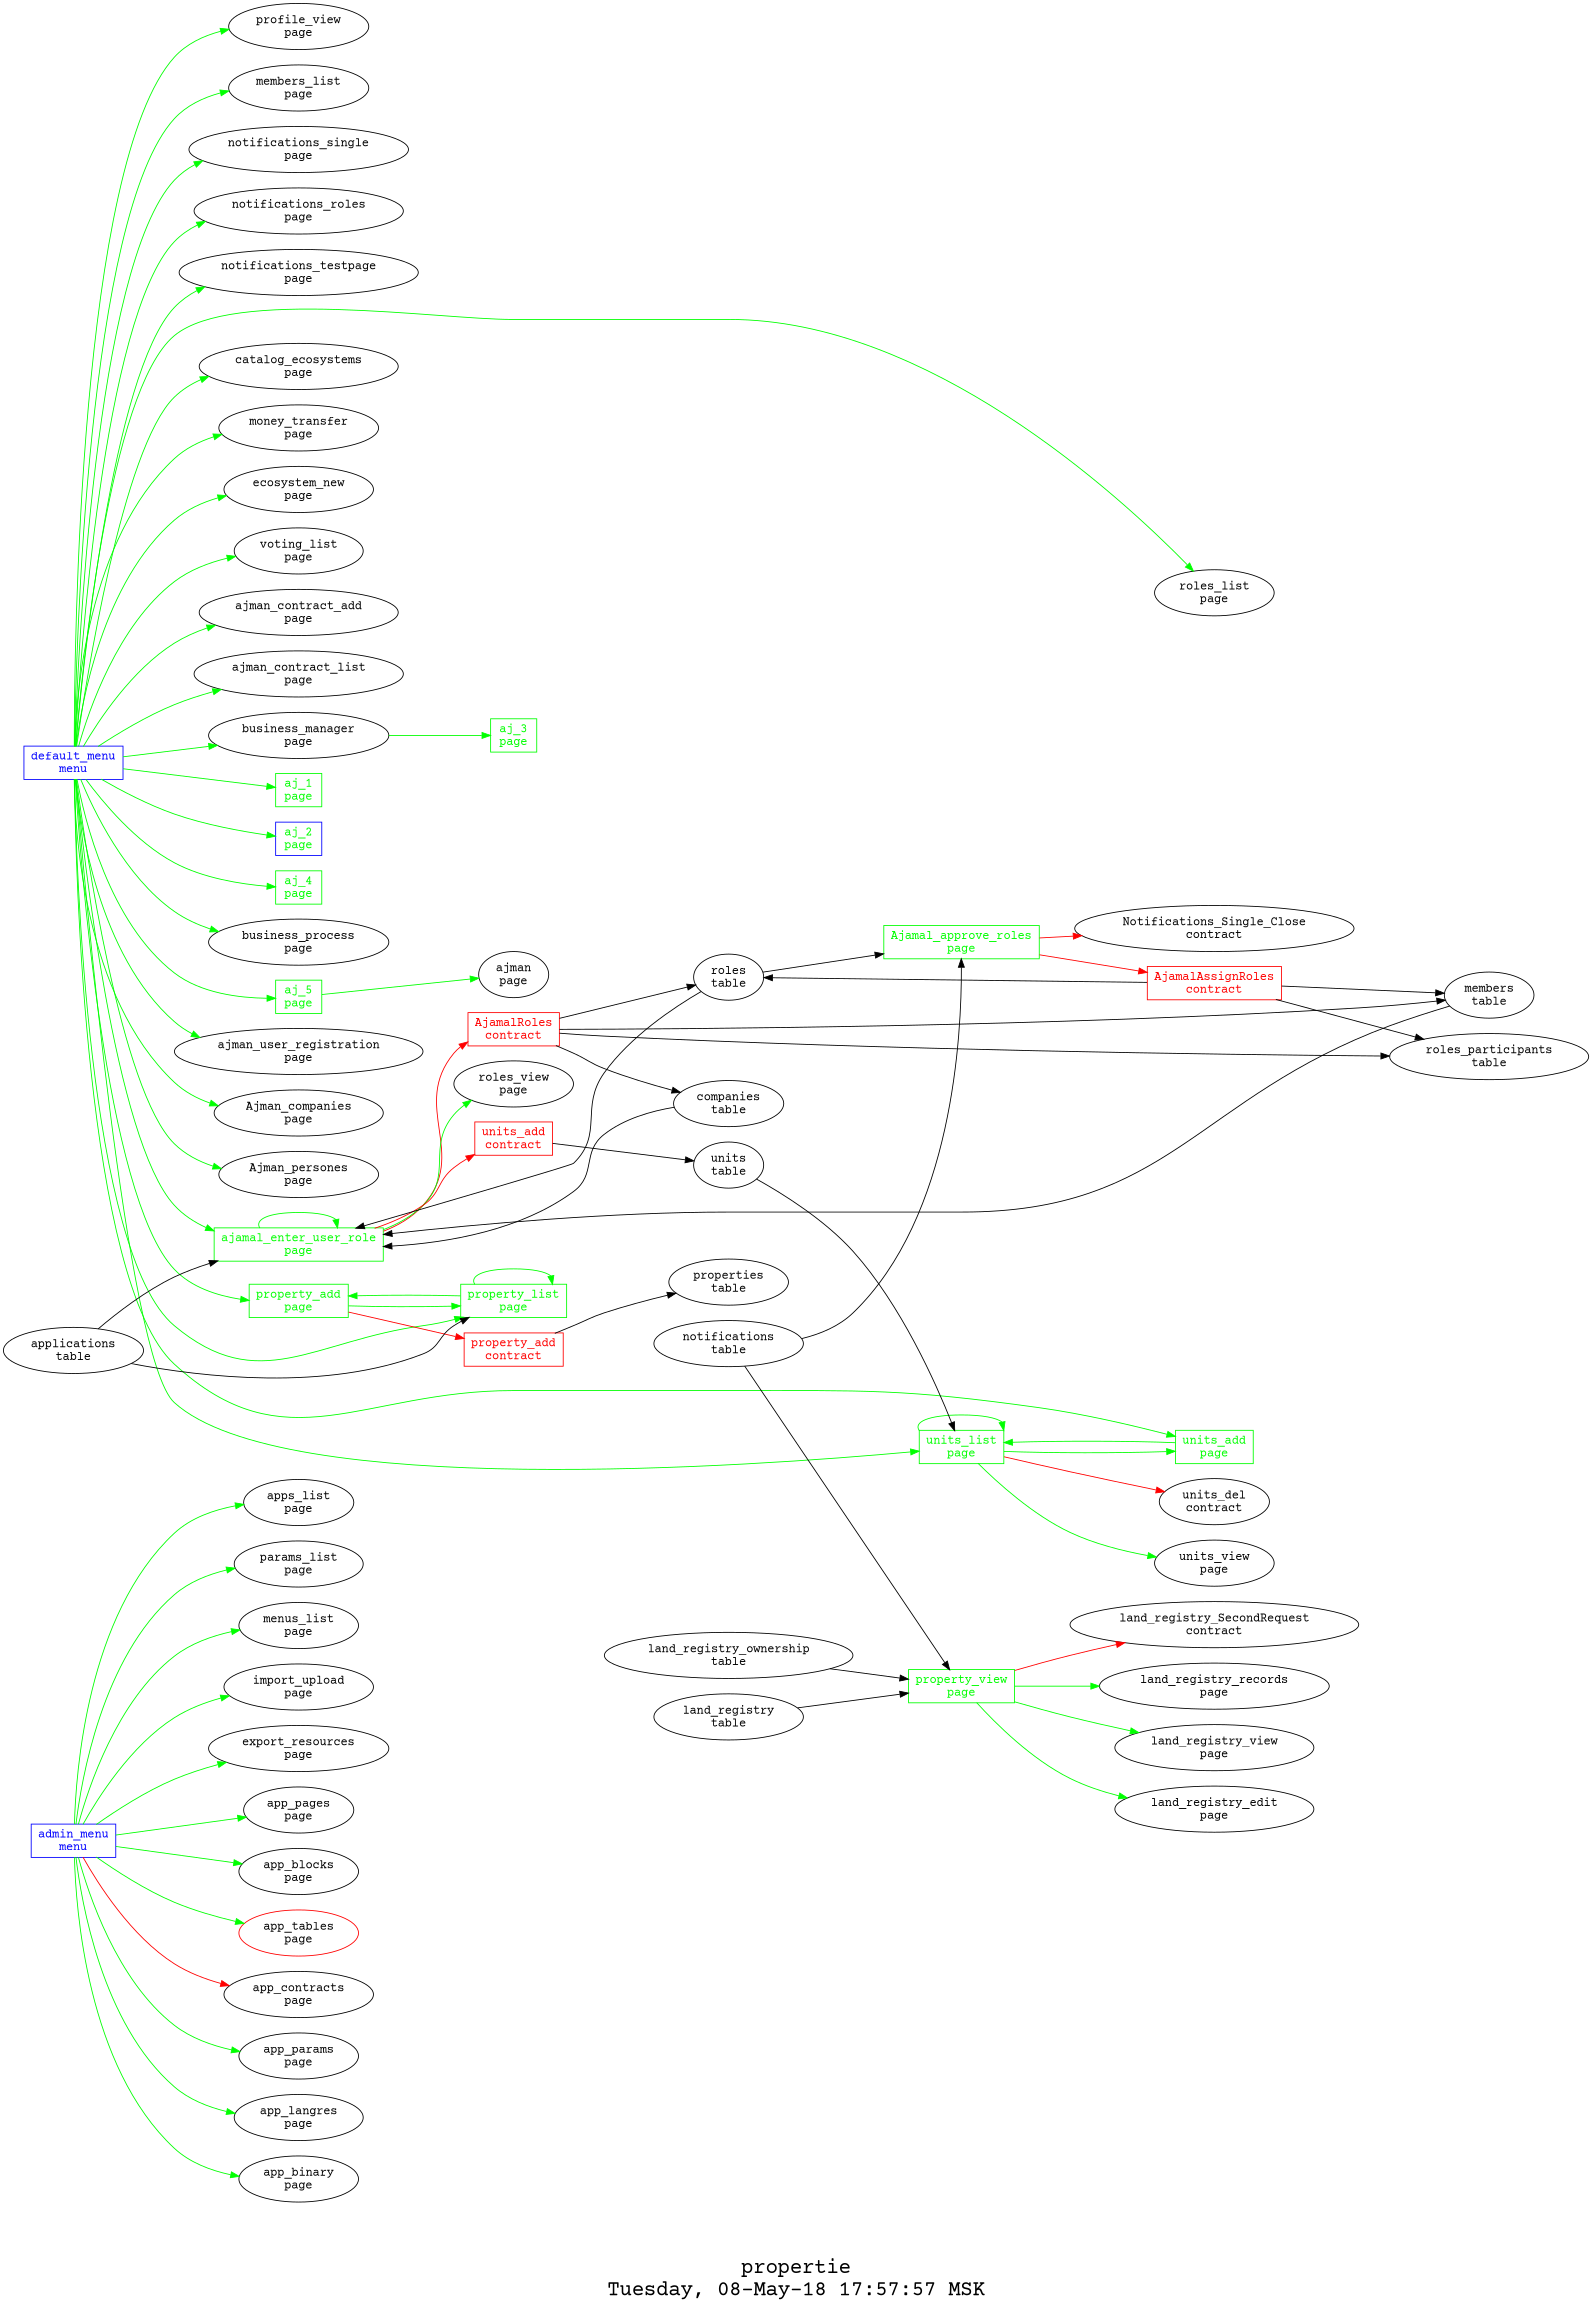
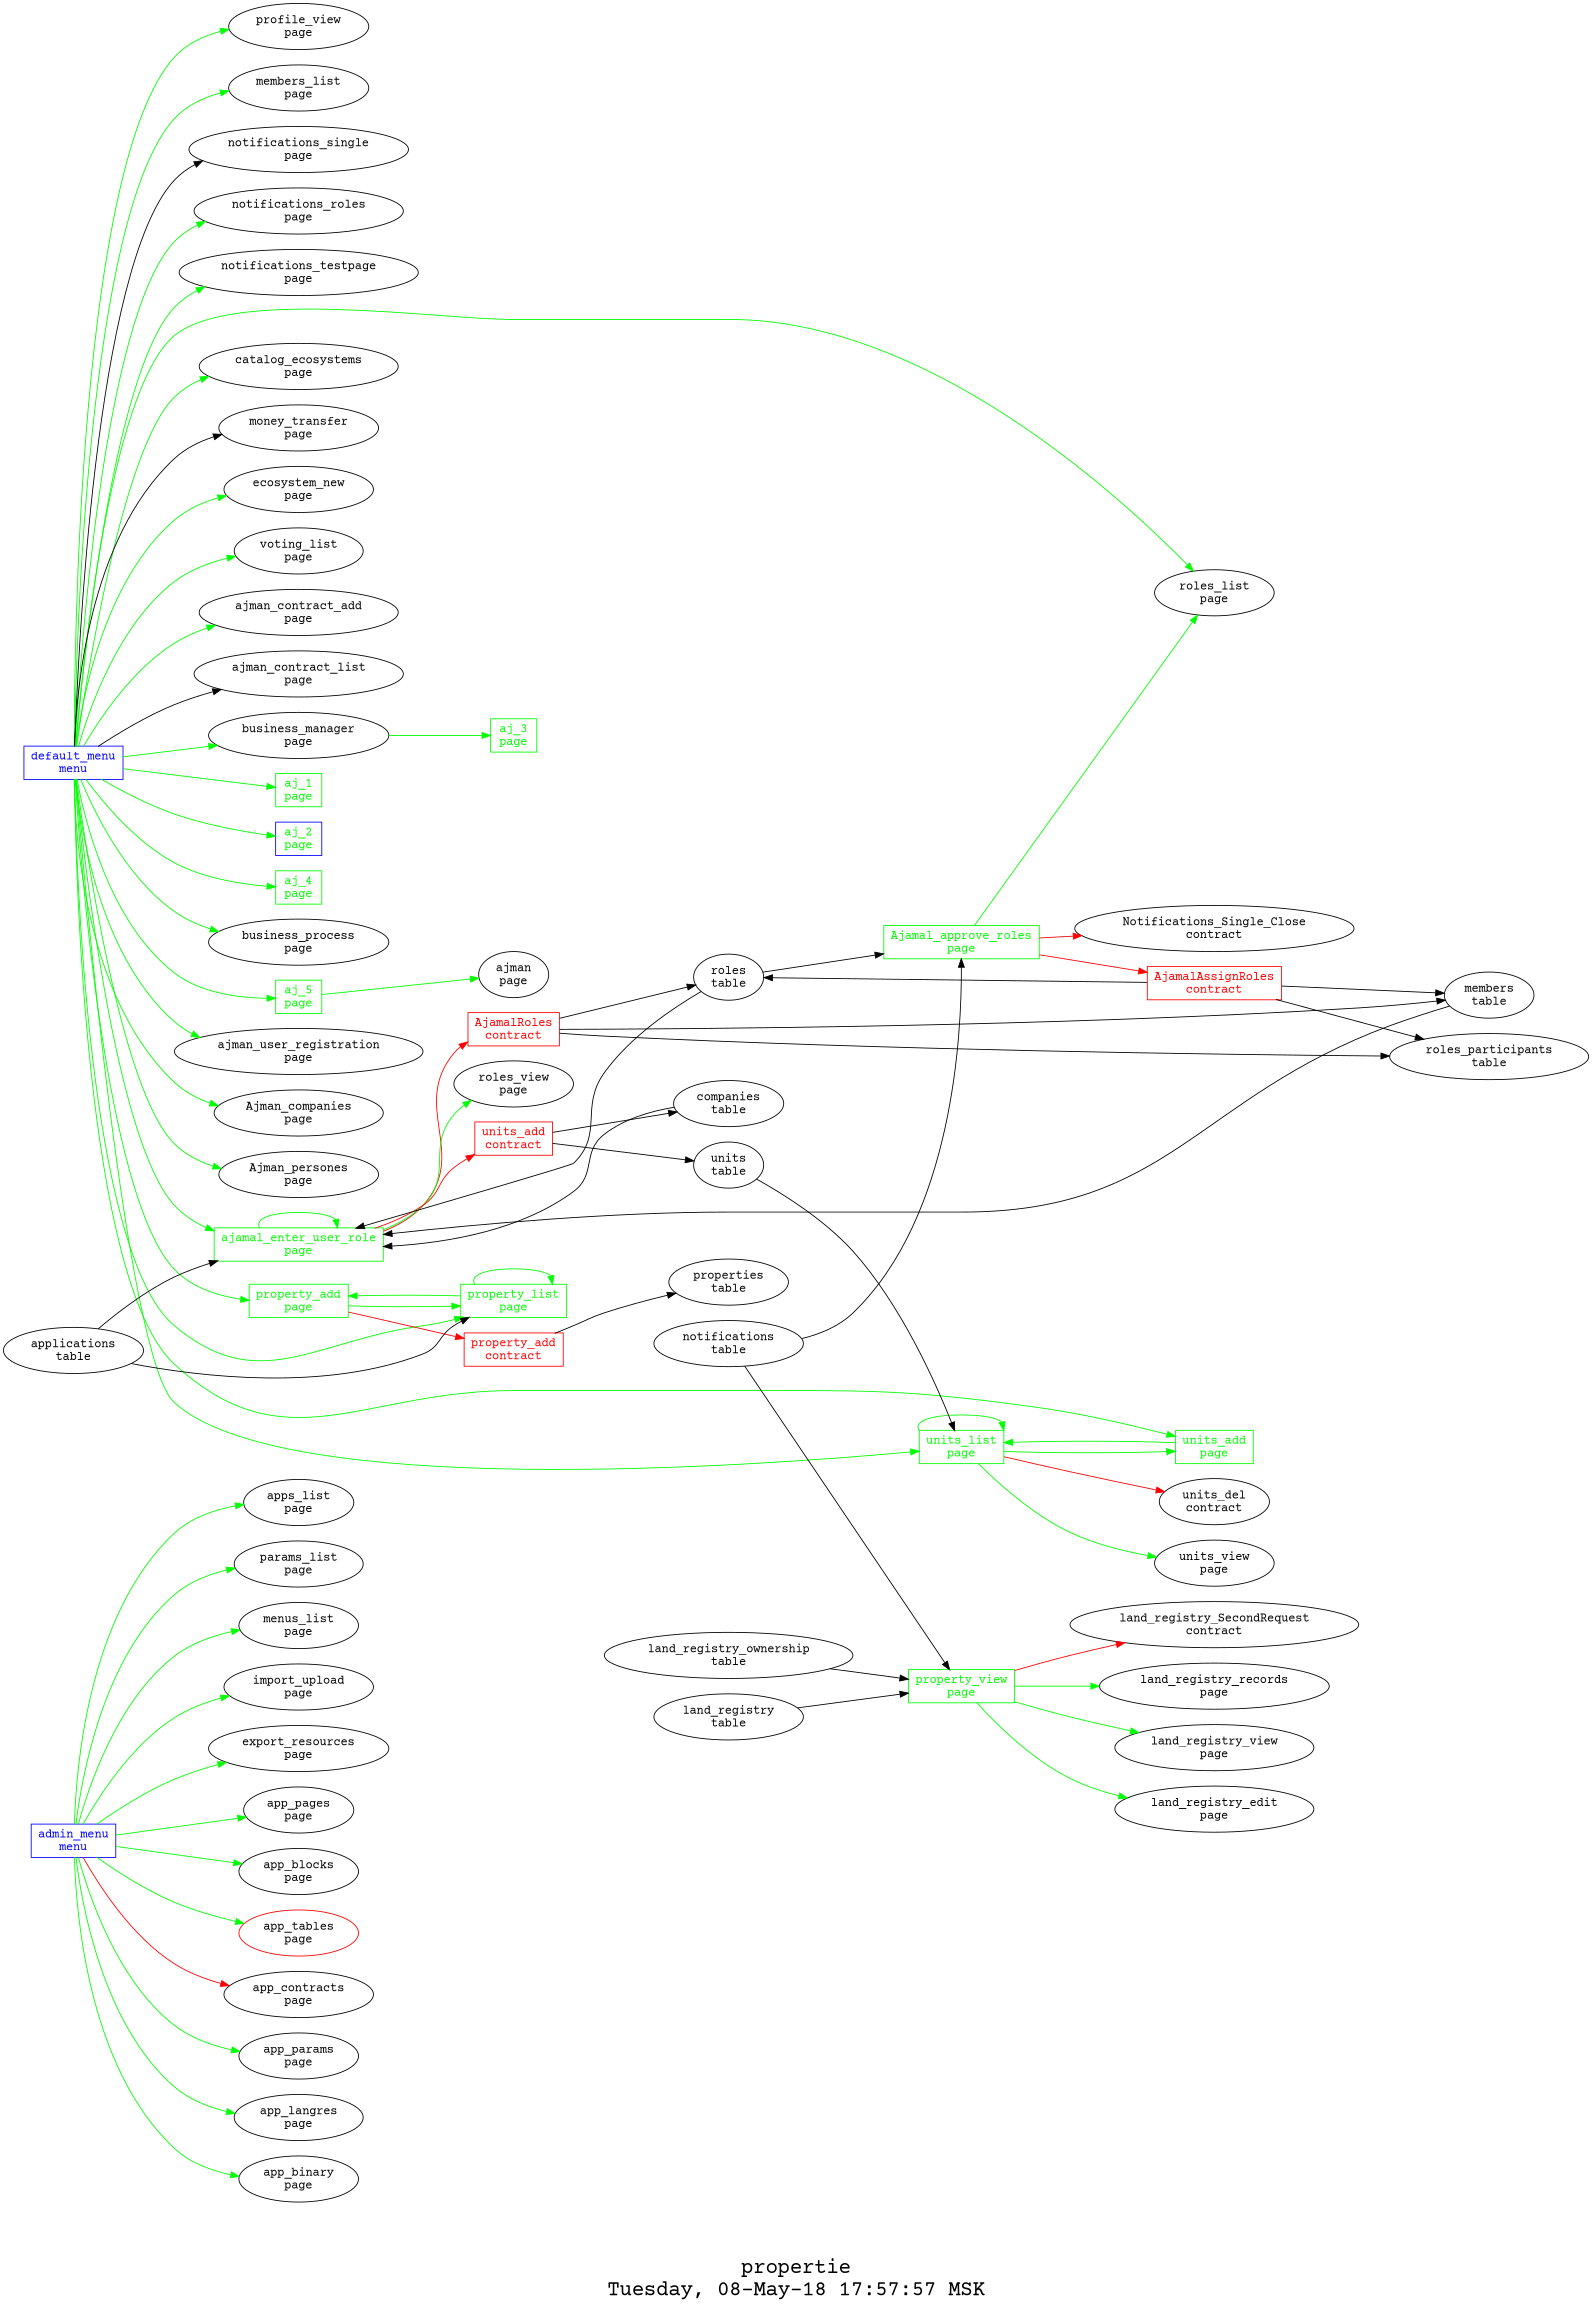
edge "default_menu menu" -> "notifications_single page": color green -> black
edge "default_menu menu" -> "money_transfer page": color green -> black
edge "default_menu menu" -> "ajman_contract_list page": color green -> black
edge "Ajamal_approve_roles page" -> "roles_list page": added
edge "AjamalRoles contract" -> "companies table": now "units_add contract" -> "companies table"
